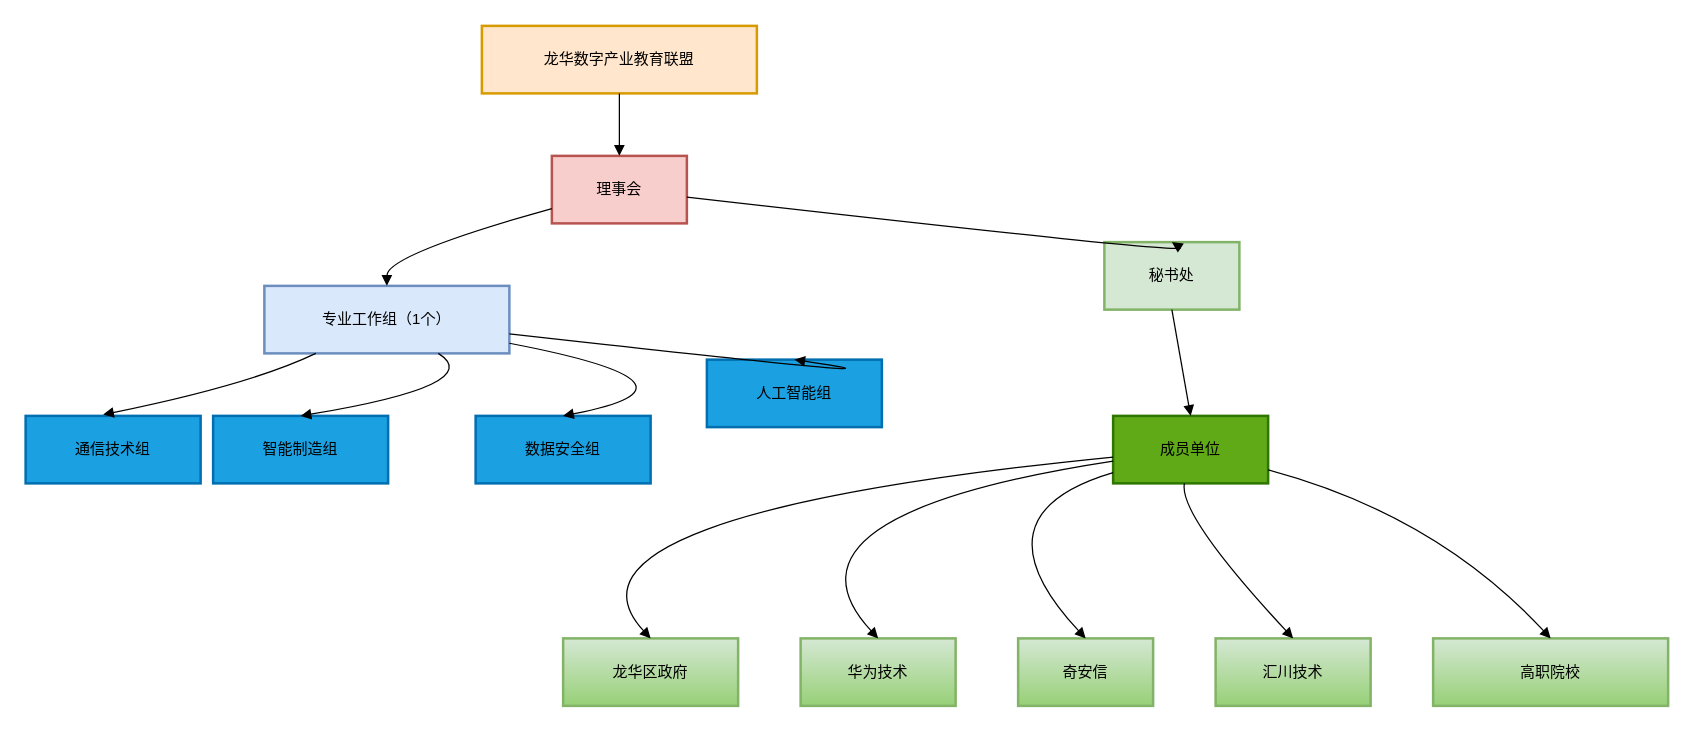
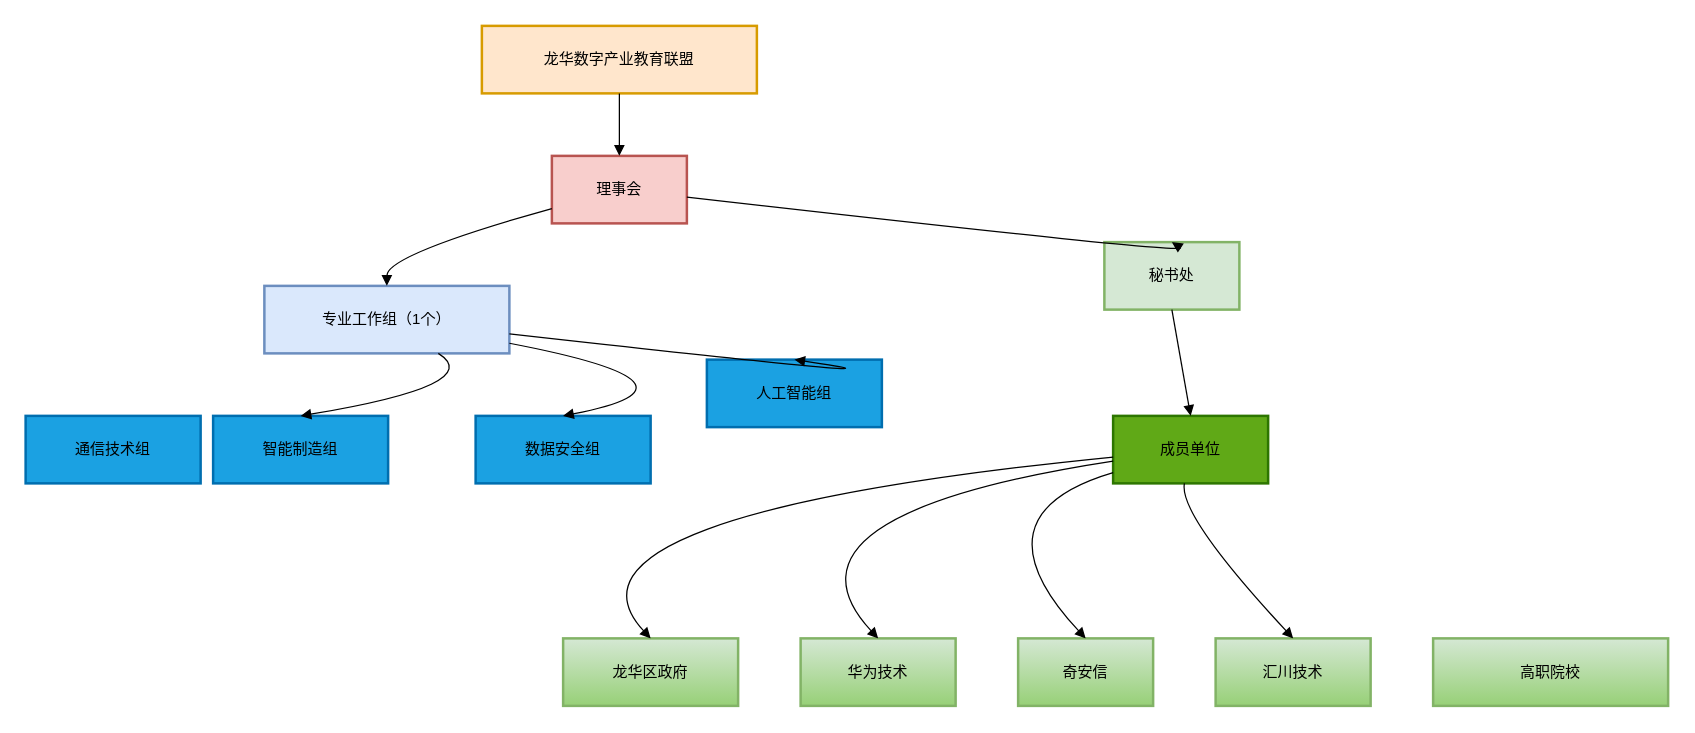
edge "专业工作组（1个）" -> "通信技术组": removed
edge "成员单位" -> "高职院校": removed
